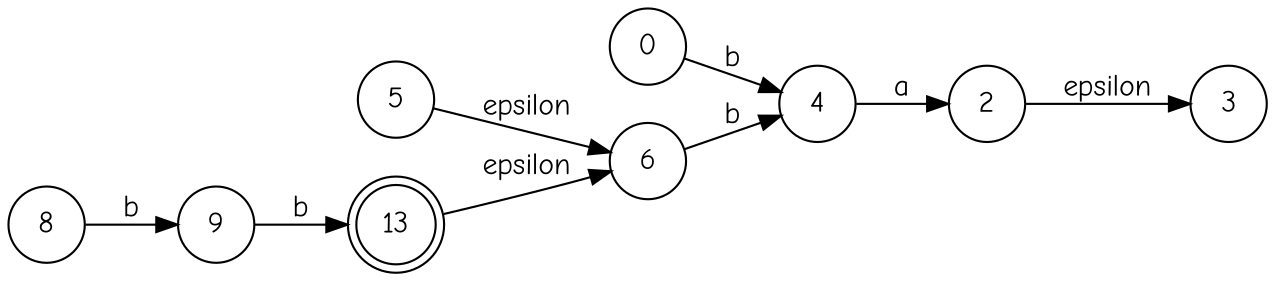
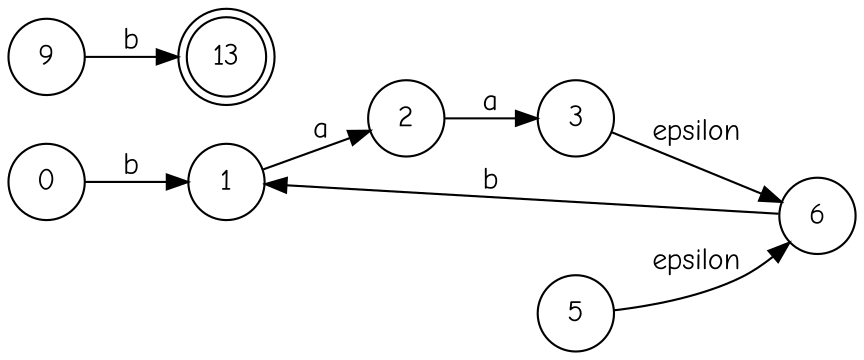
edge "2" -> "3": label "epsilon" -> "a"
node "4": label "4" -> "1"
edge "13" -> "6": now "3" -> "6"
node "8": removed
